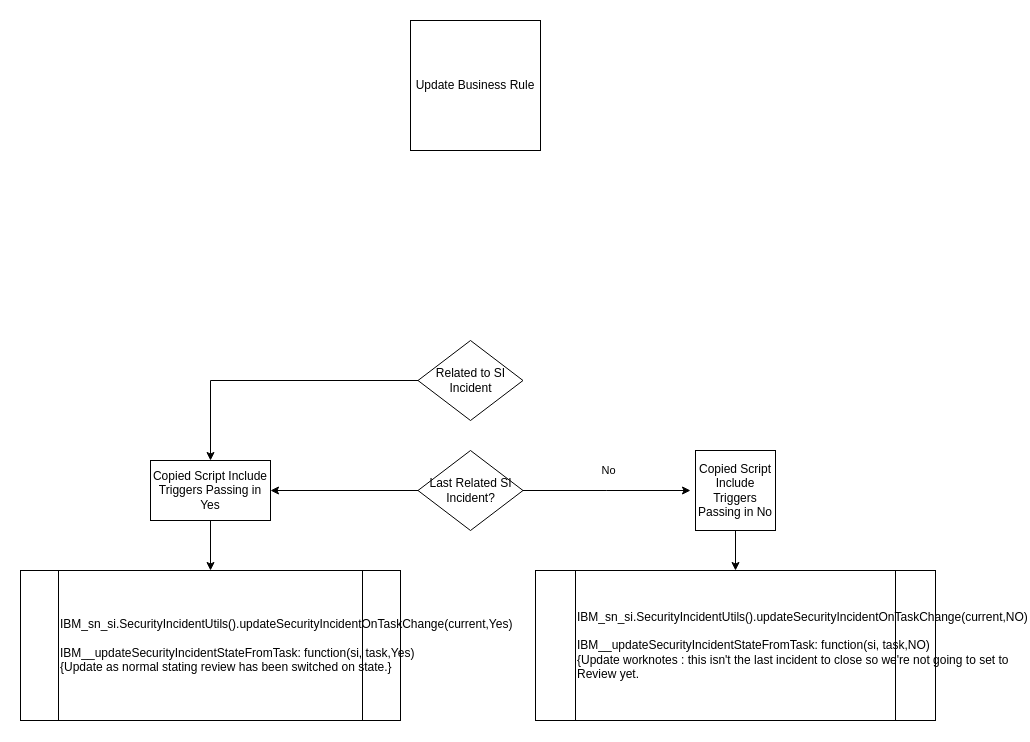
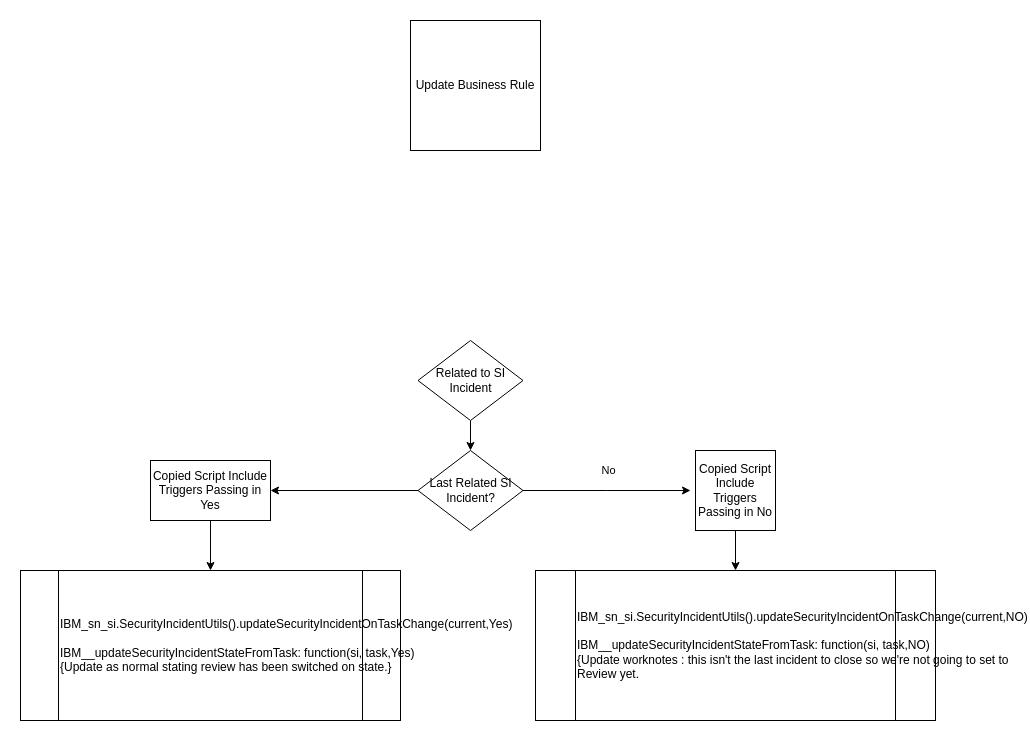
edge "Related to SI Incident" -> "Copied Script Include Triggers Passing in Yes": now "Related to SI Incident" -> "Last Related SI Incident?"
